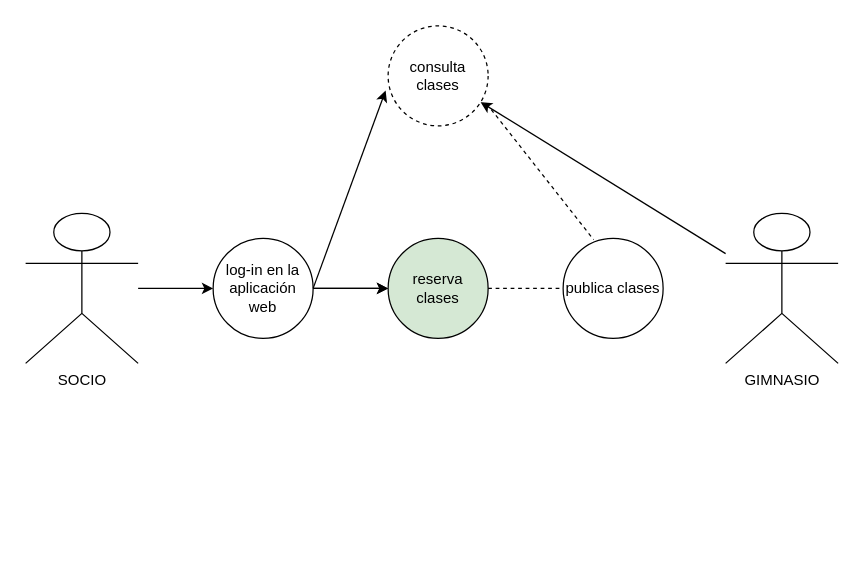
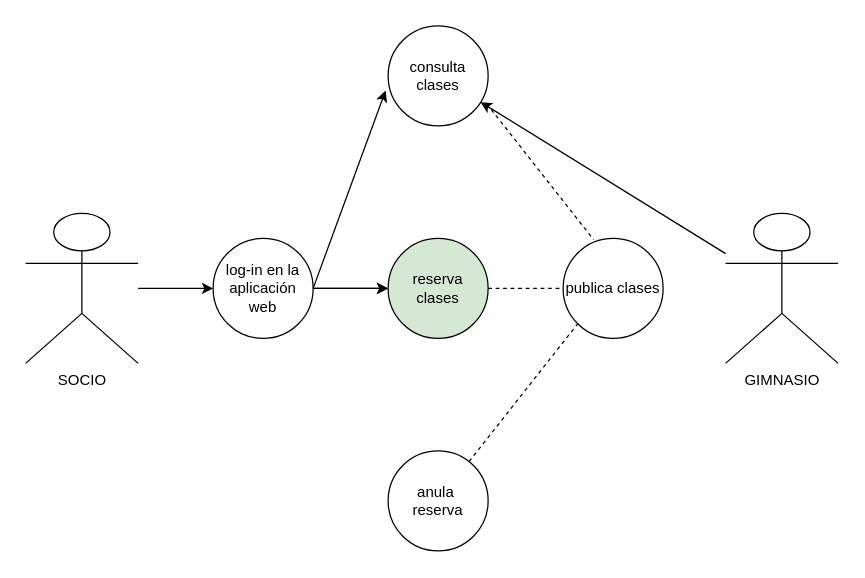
node "consulta clases": style dashed -> solid
edge "publica clases" -- "anula reserva": added
node "anula reserva": added
